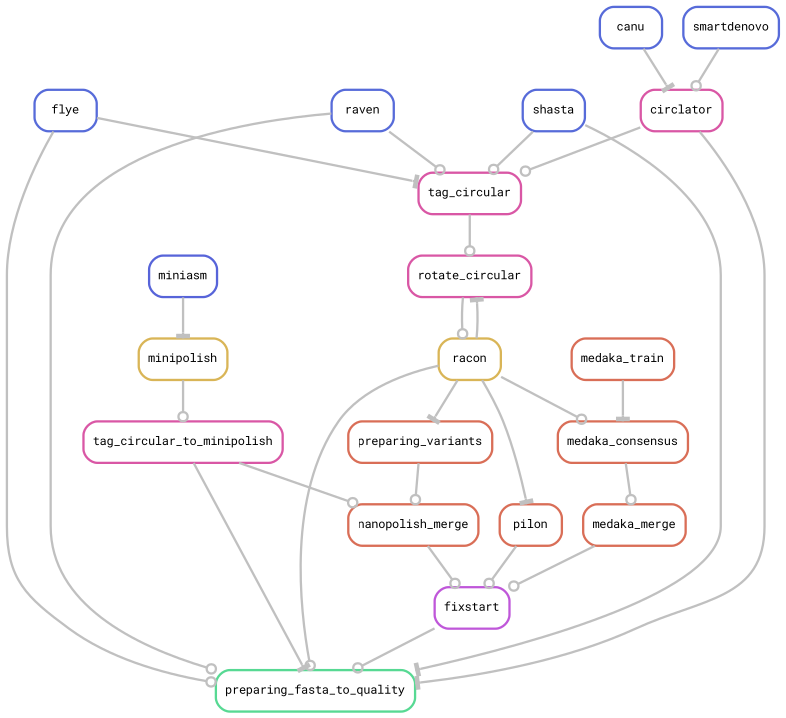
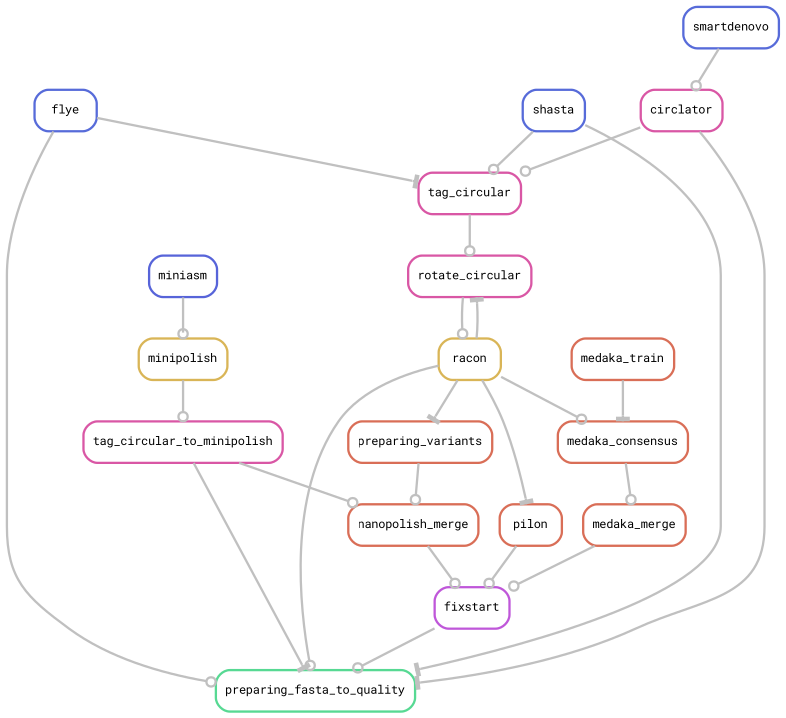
node "canu": removed
node "raven": removed
edge "miniasm" -> "minipolish": arrowhead tee -> odot
